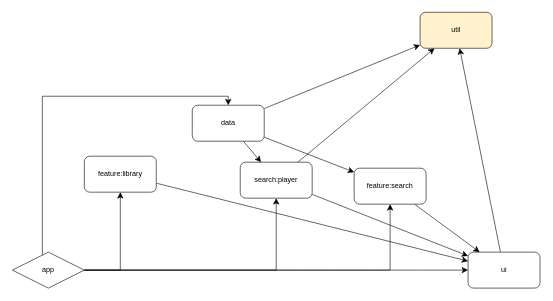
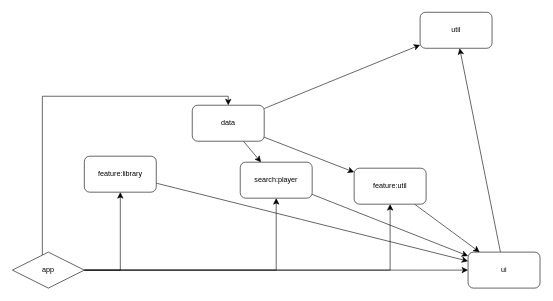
node "util": fillcolor #fff2cc -> #ffffff
edge "search:player" -> "util": removed
node "feature:search": label "feature:search" -> "feature:util"
